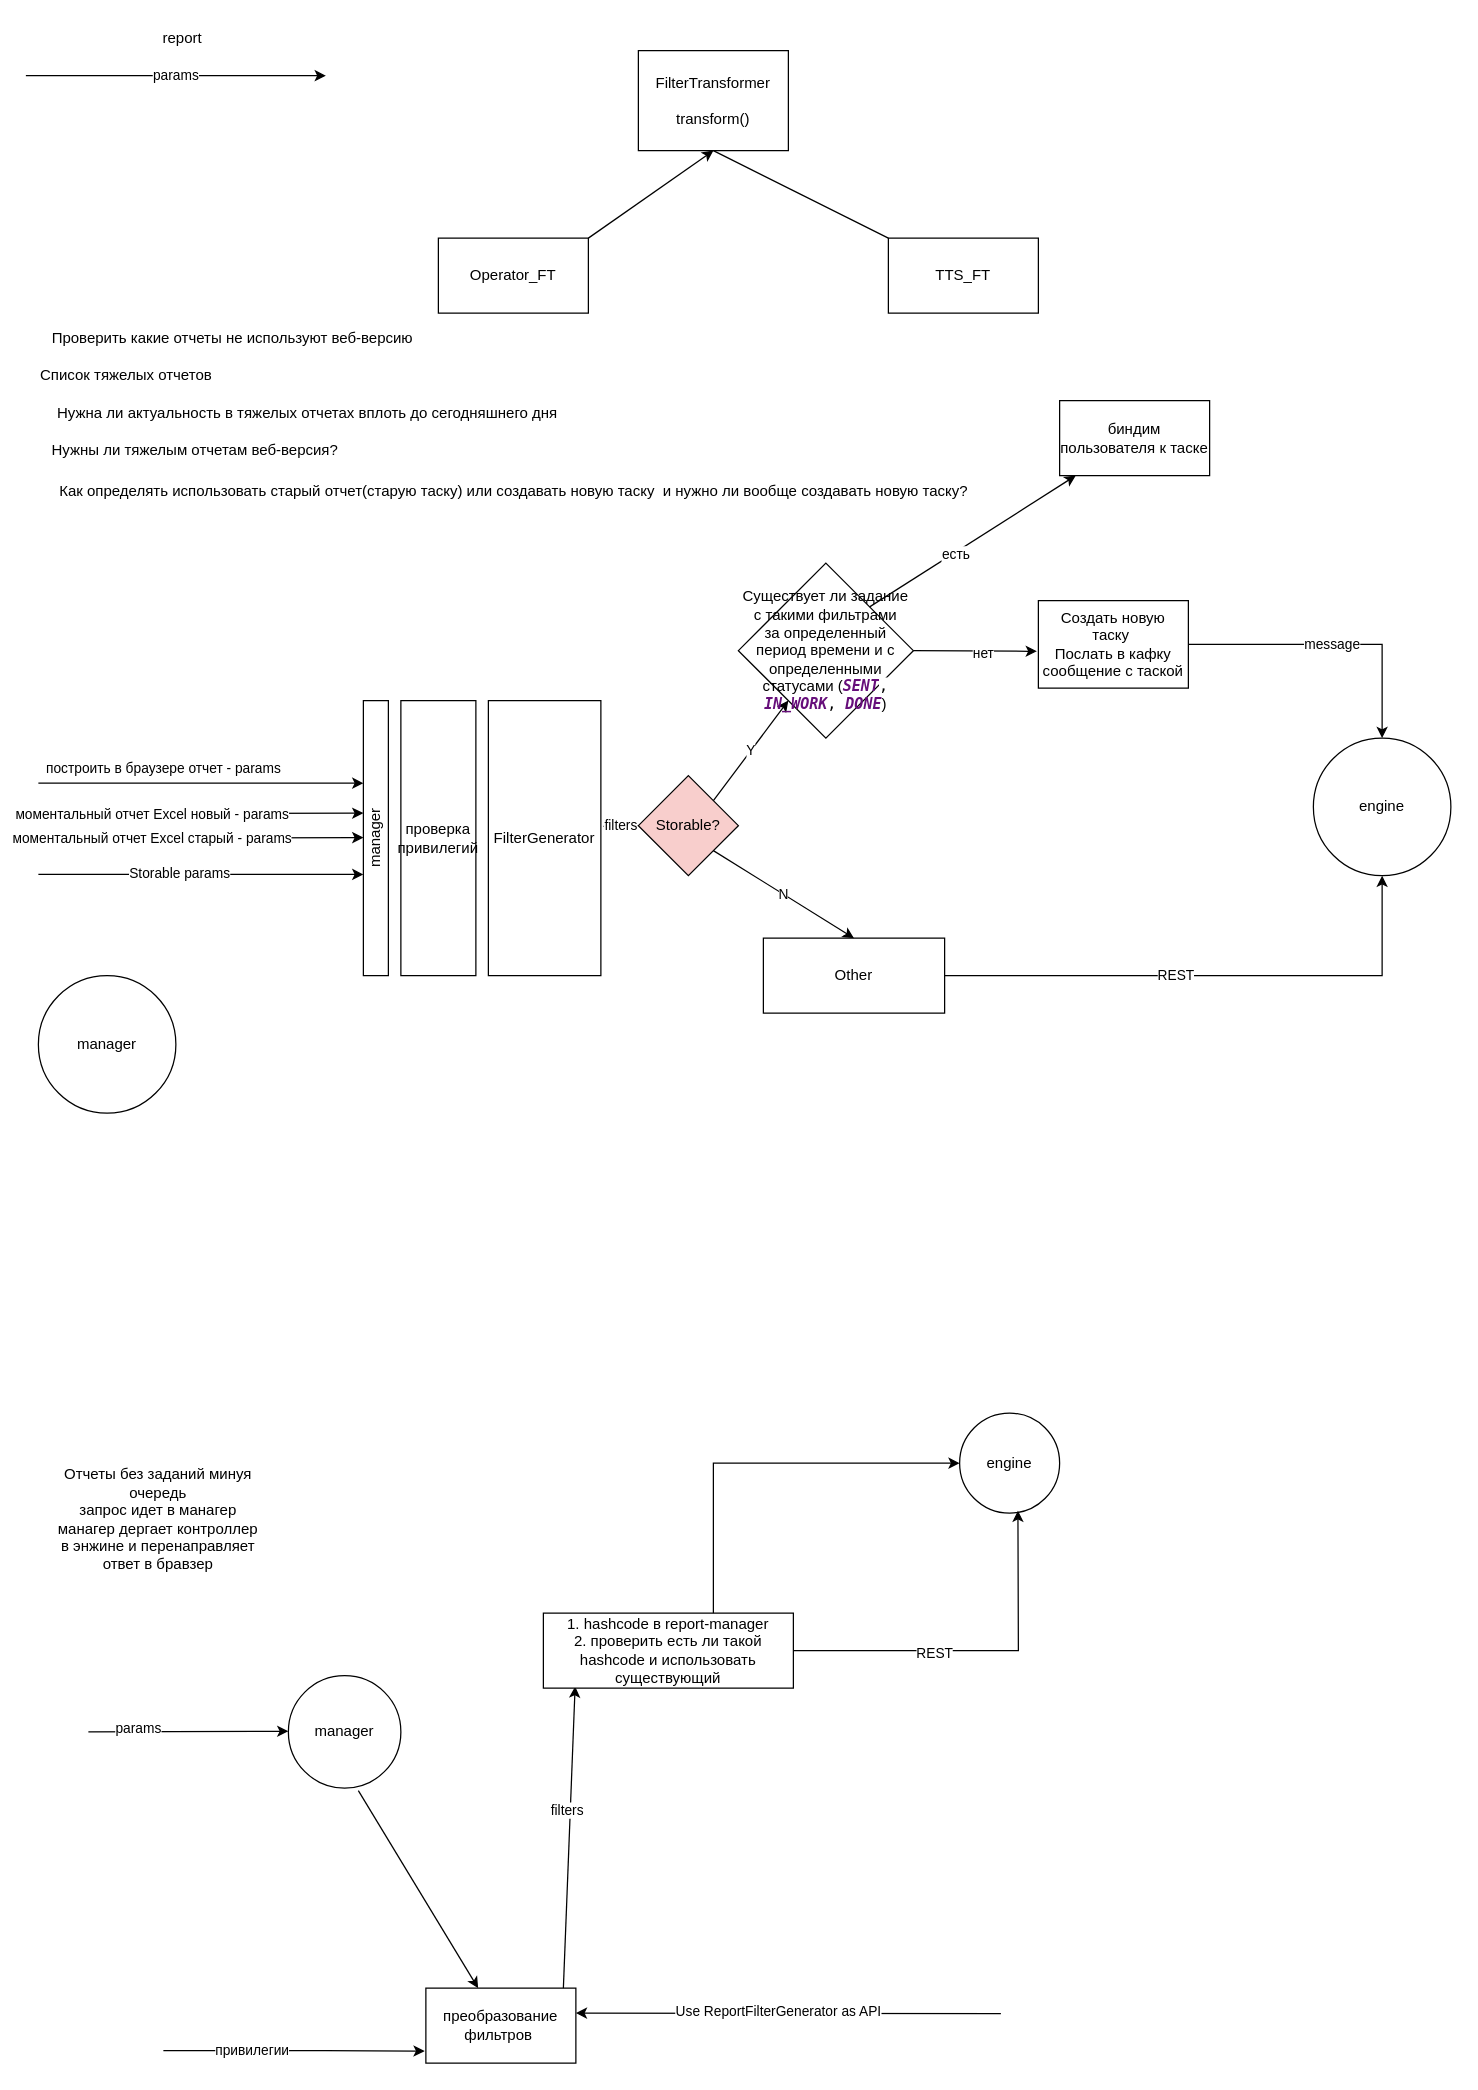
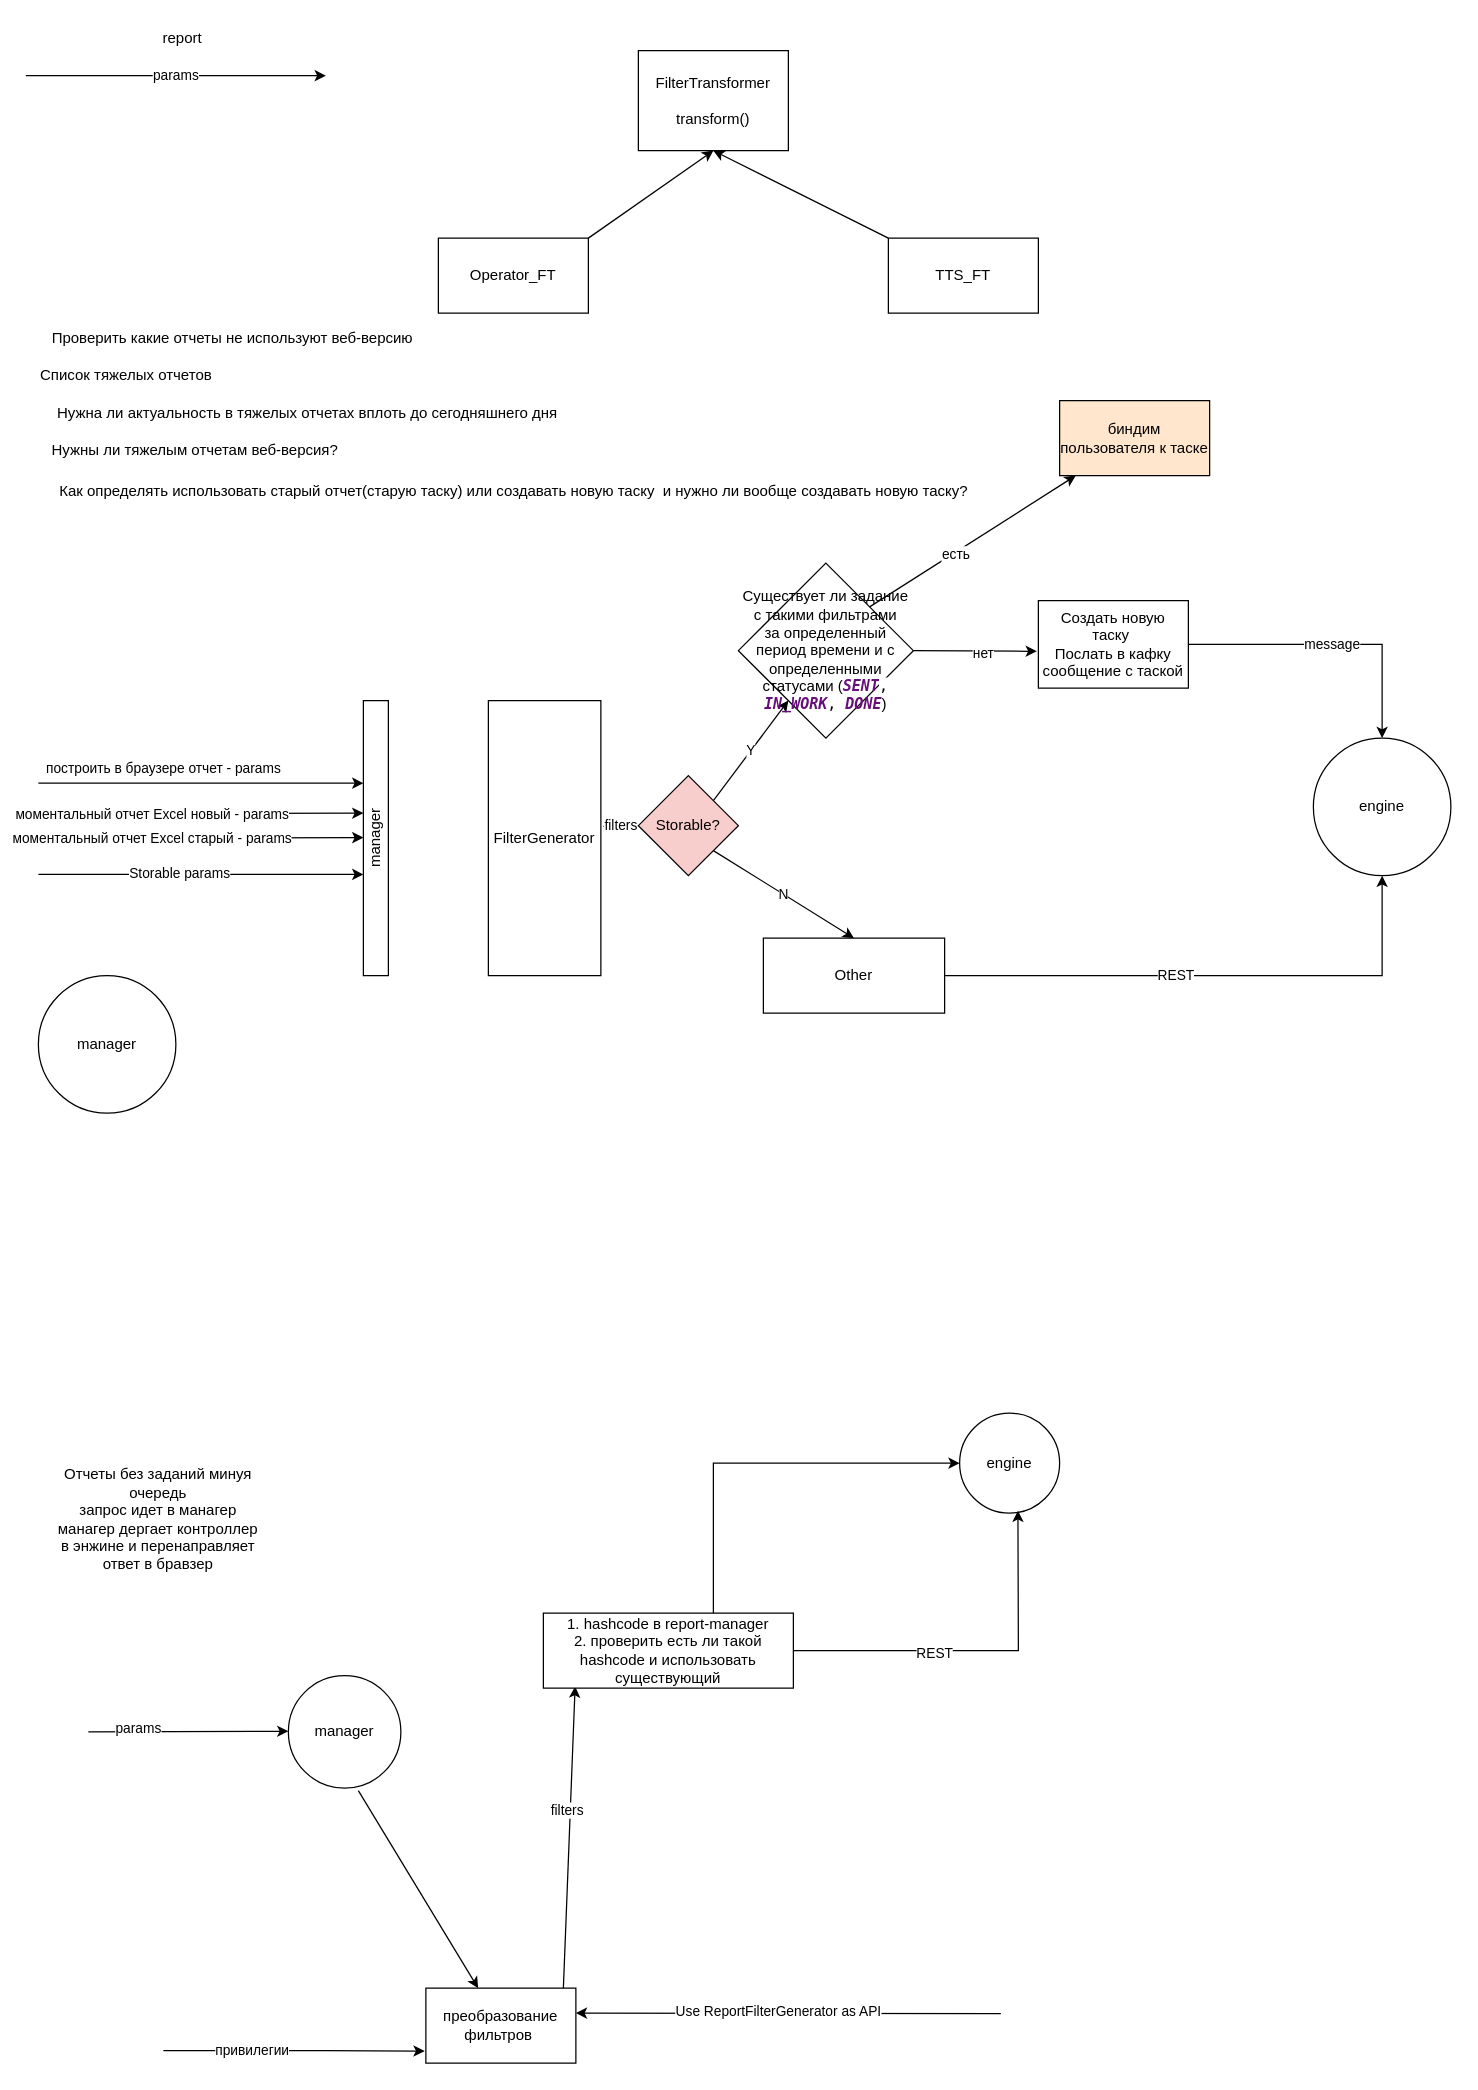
edge "FilterTransformer transform()" -- "TTS_FT": arrowhead none -> classic
node "биндим пользователя к таске": fillcolor #ffffff -> #ffe6cc
node "проверка привилегий": removed
